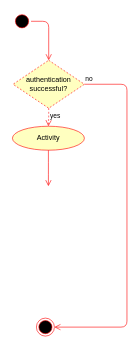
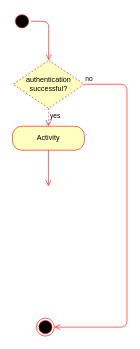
node "Activity": shape ellipse -> rounded rectangle
